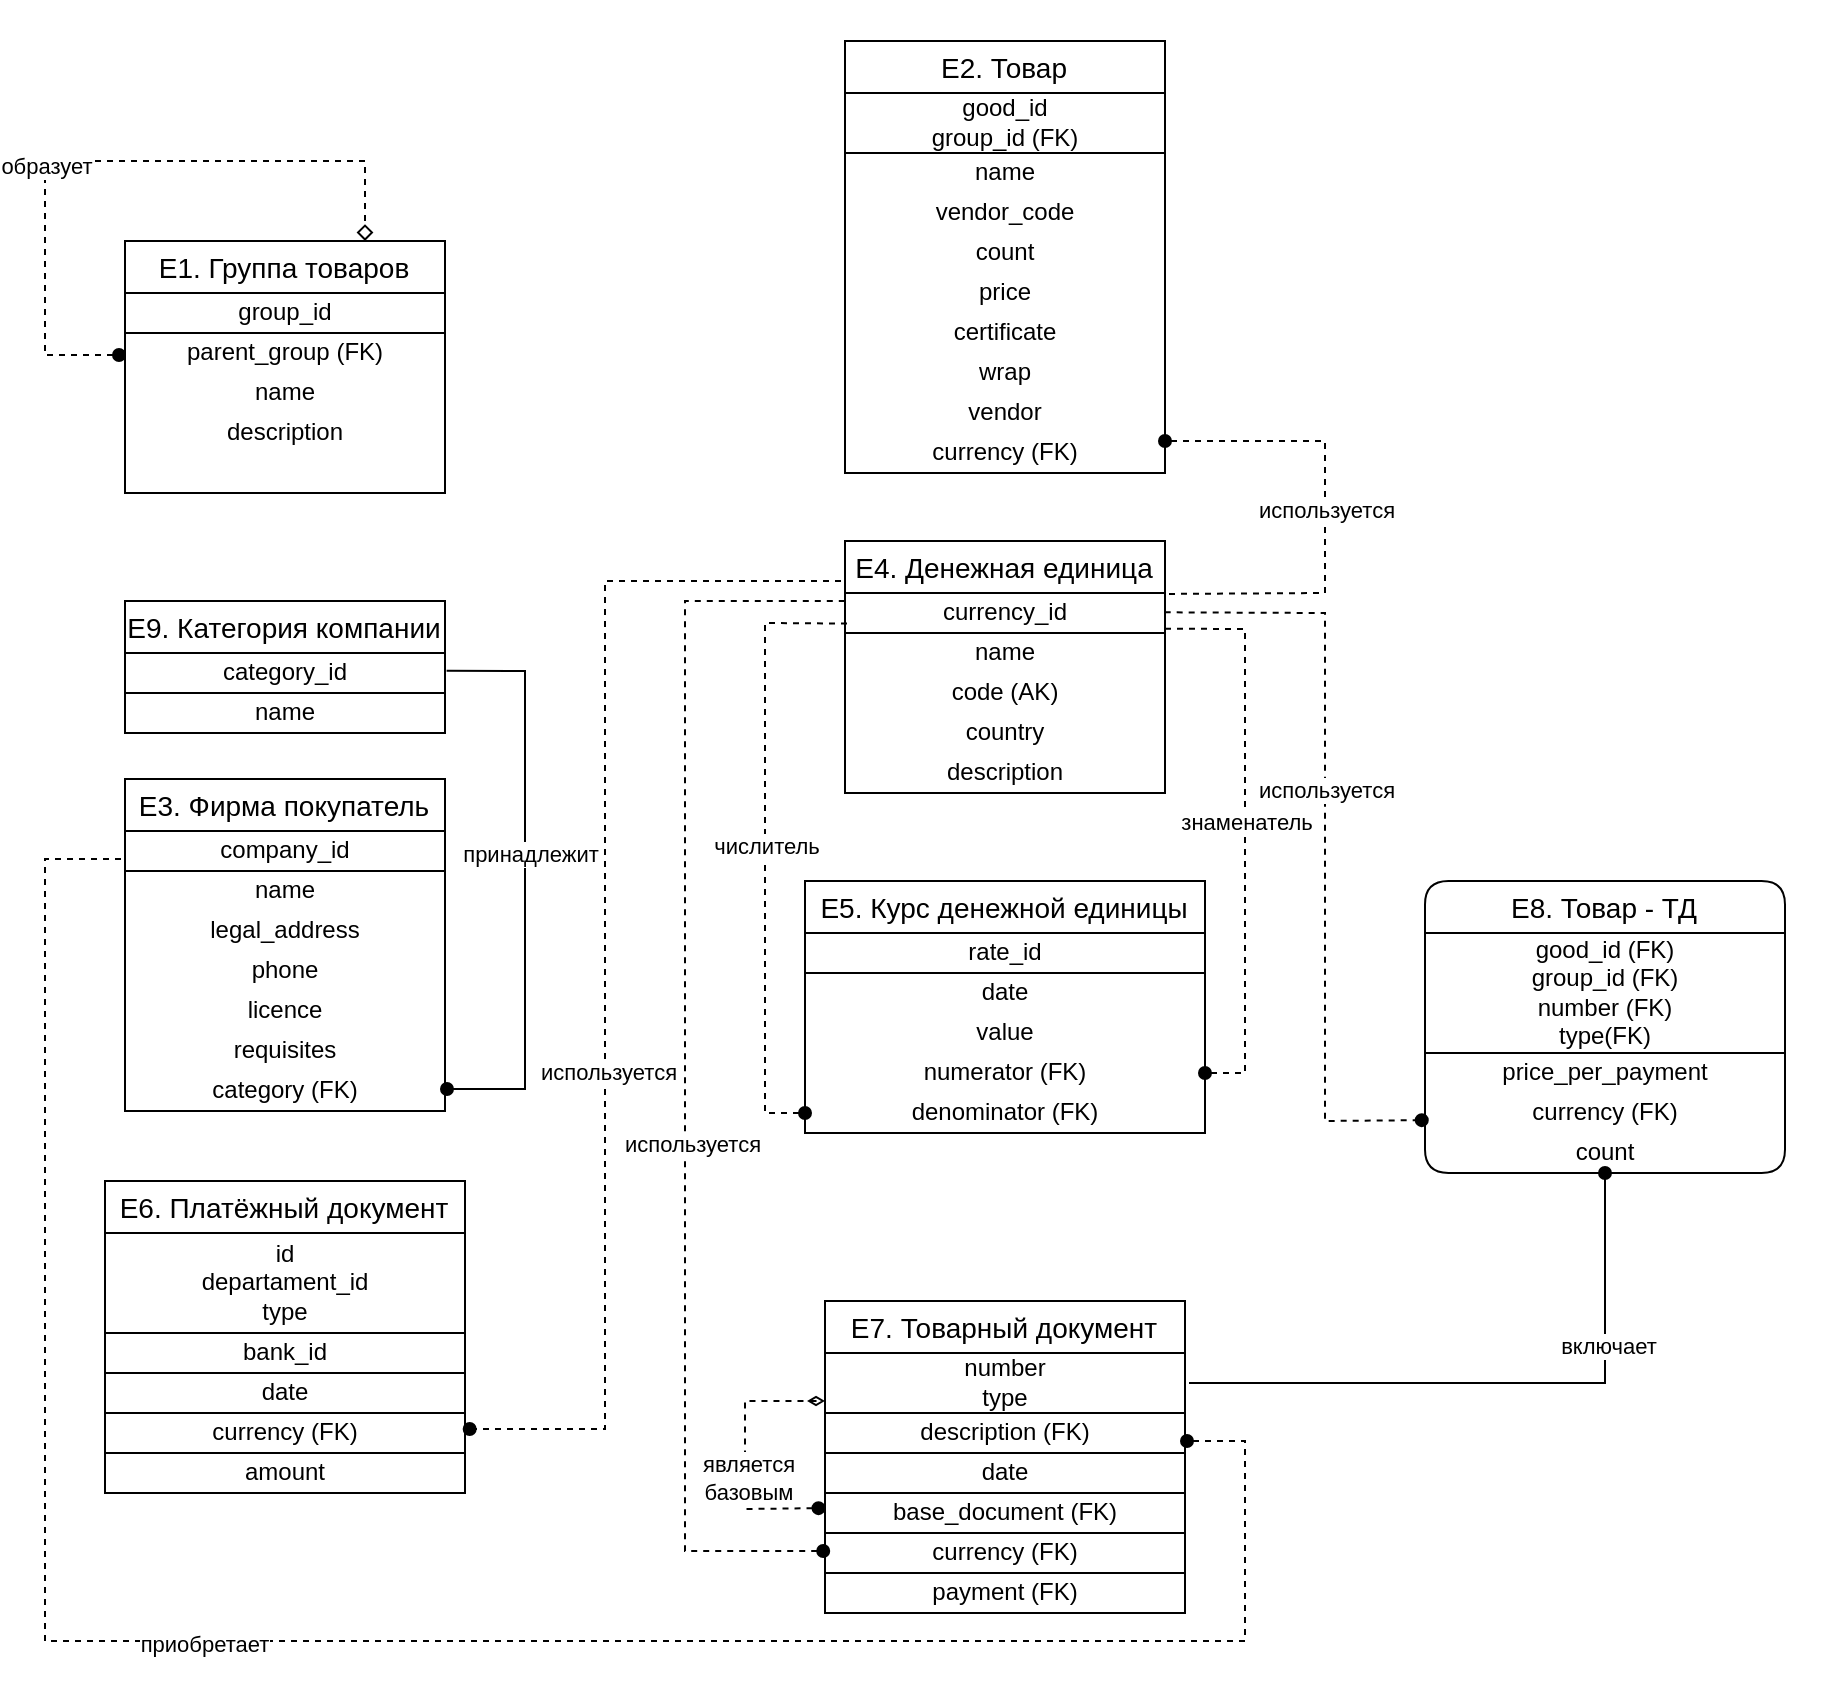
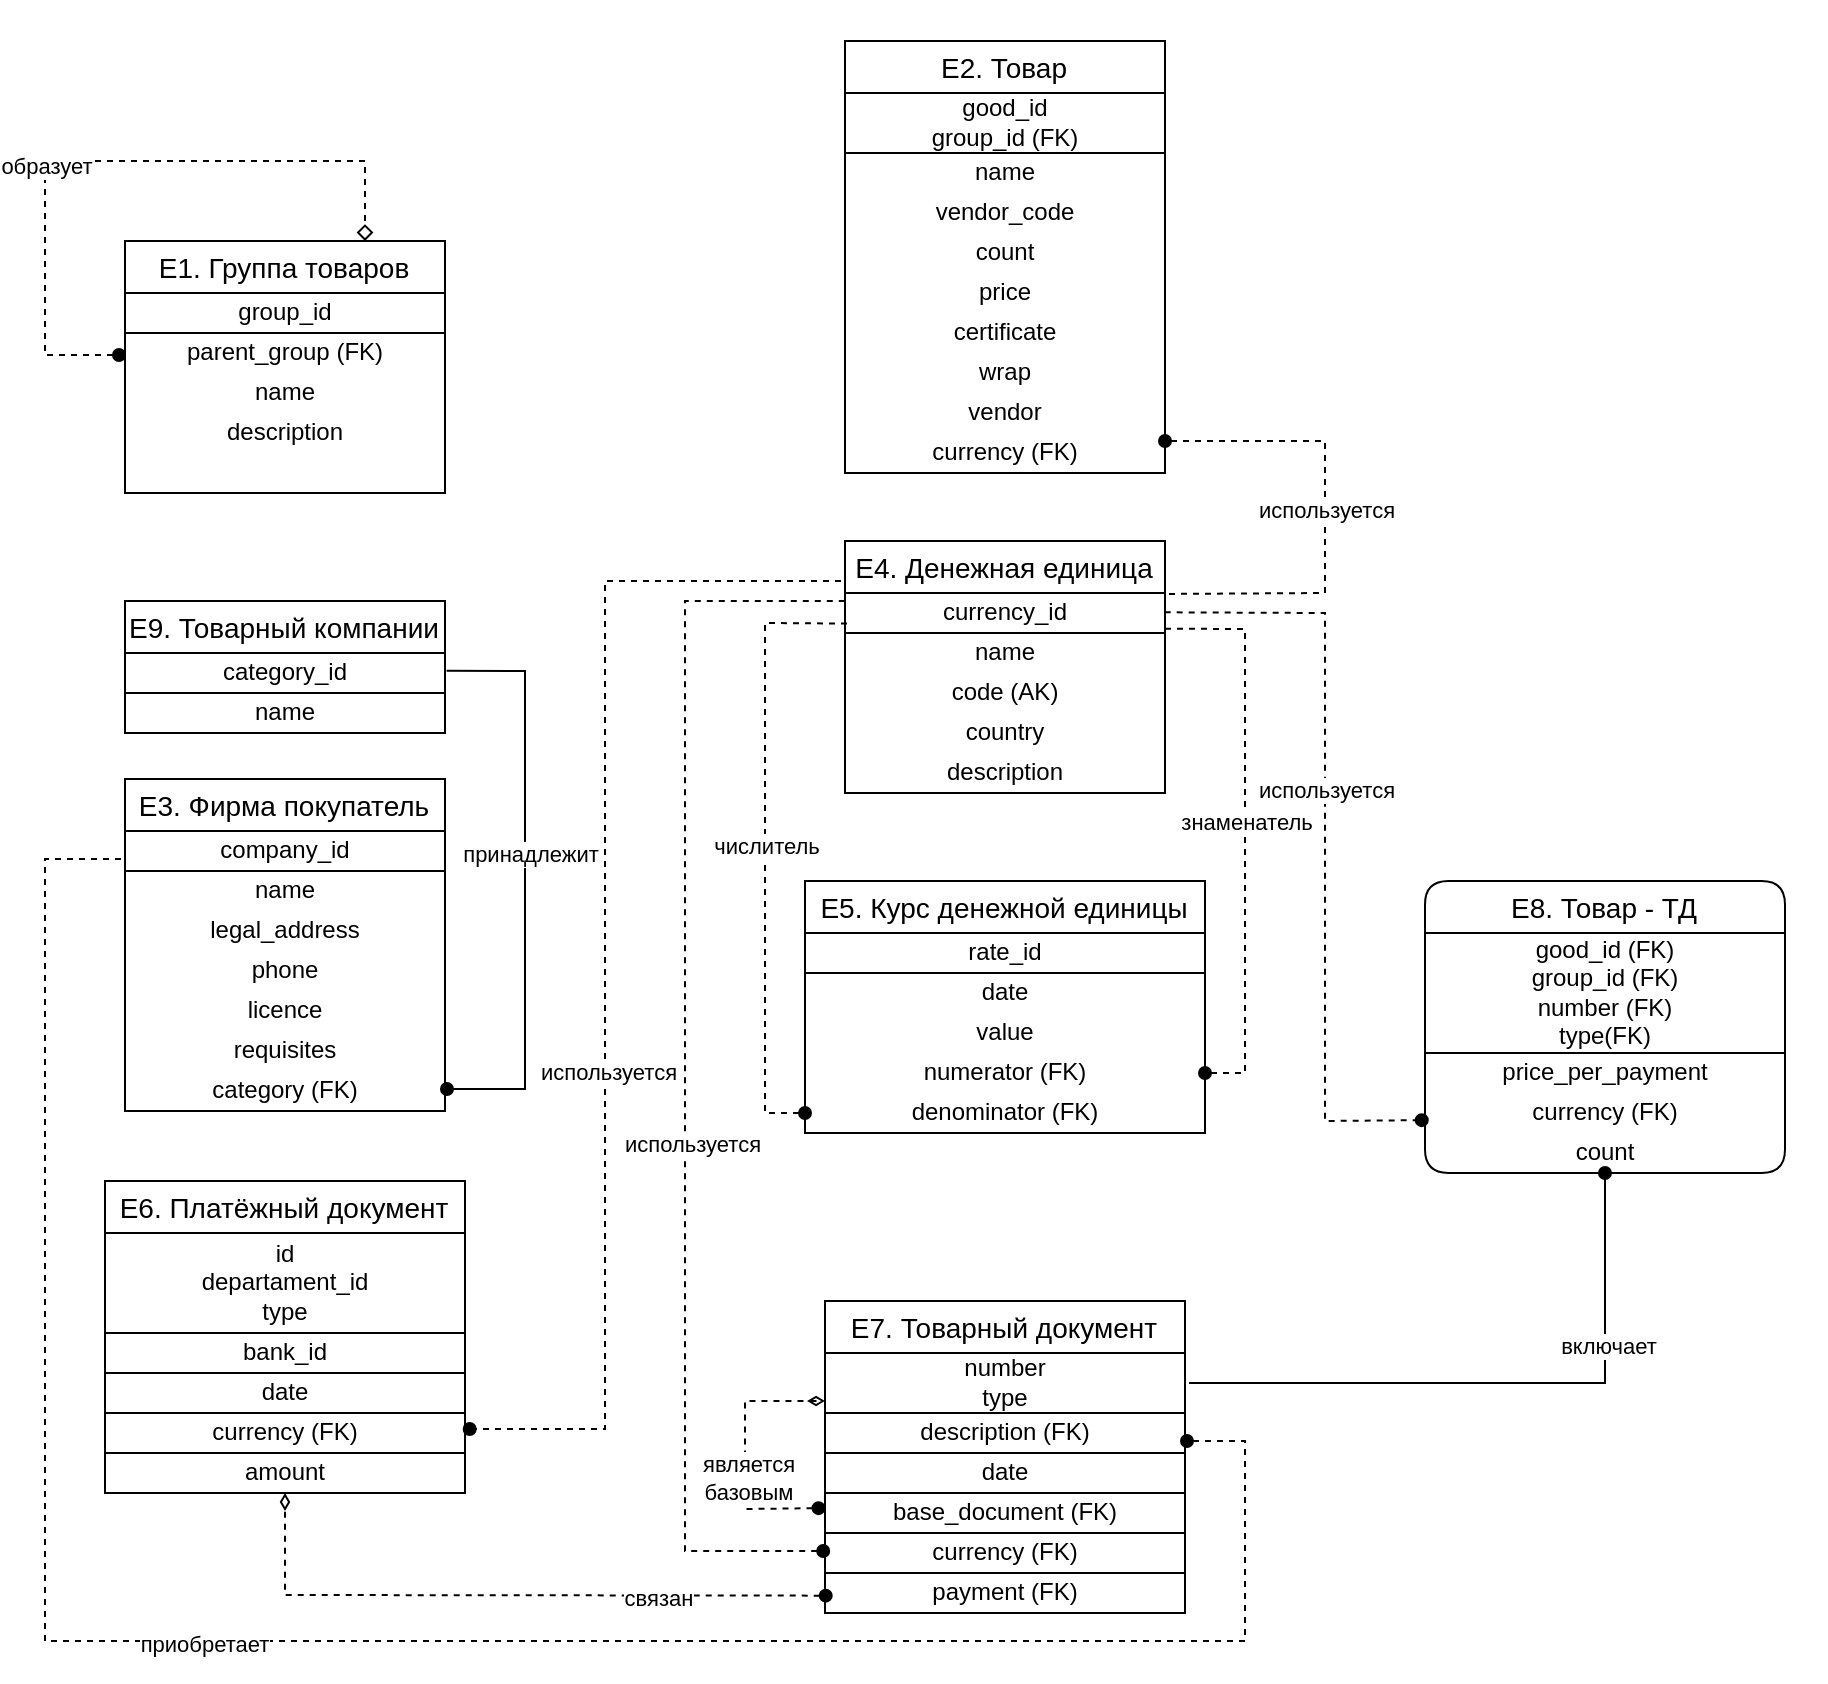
node "E9. Категория компании": label "E9. Категория компании" -> "E9. Товарный компании"
edge "E6. Платёжный документ" -- "payment (FK)": added, label "связан"
